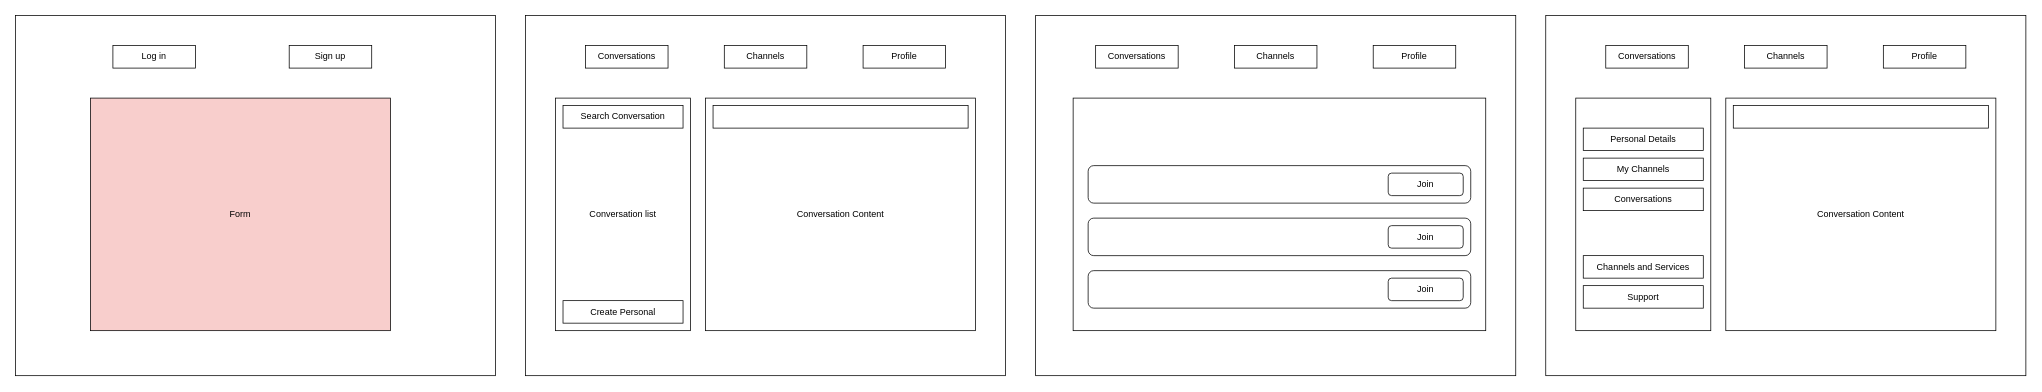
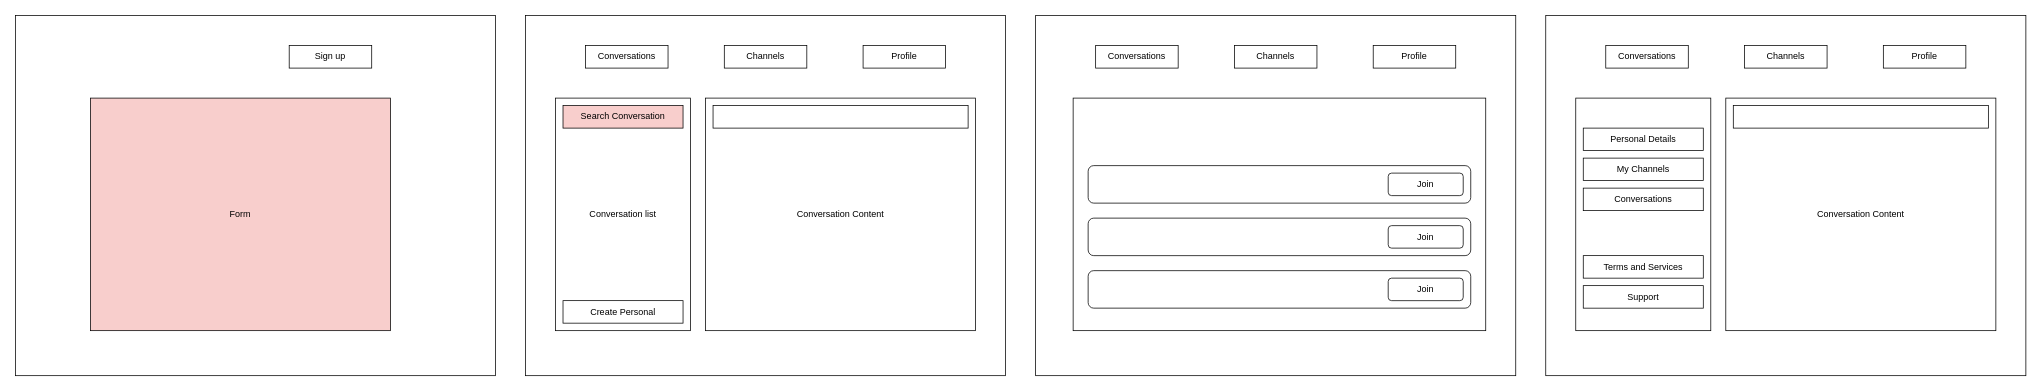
node "Log in": removed
node "Search Conversation": fillcolor #ffffff -> #f8cecc
node "Channels and Services": label "Channels and Services" -> "Terms and Services"
